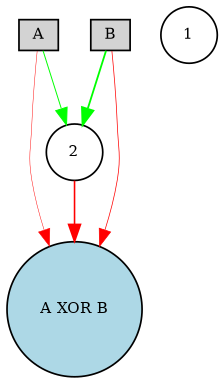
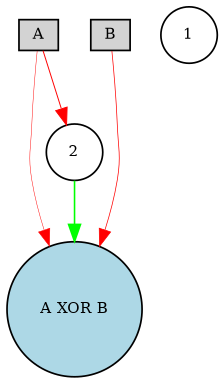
edge "A" -> "2": color green -> red
edge "B" -> "2": removed
edge "2" -> "A XOR B": color red -> green
